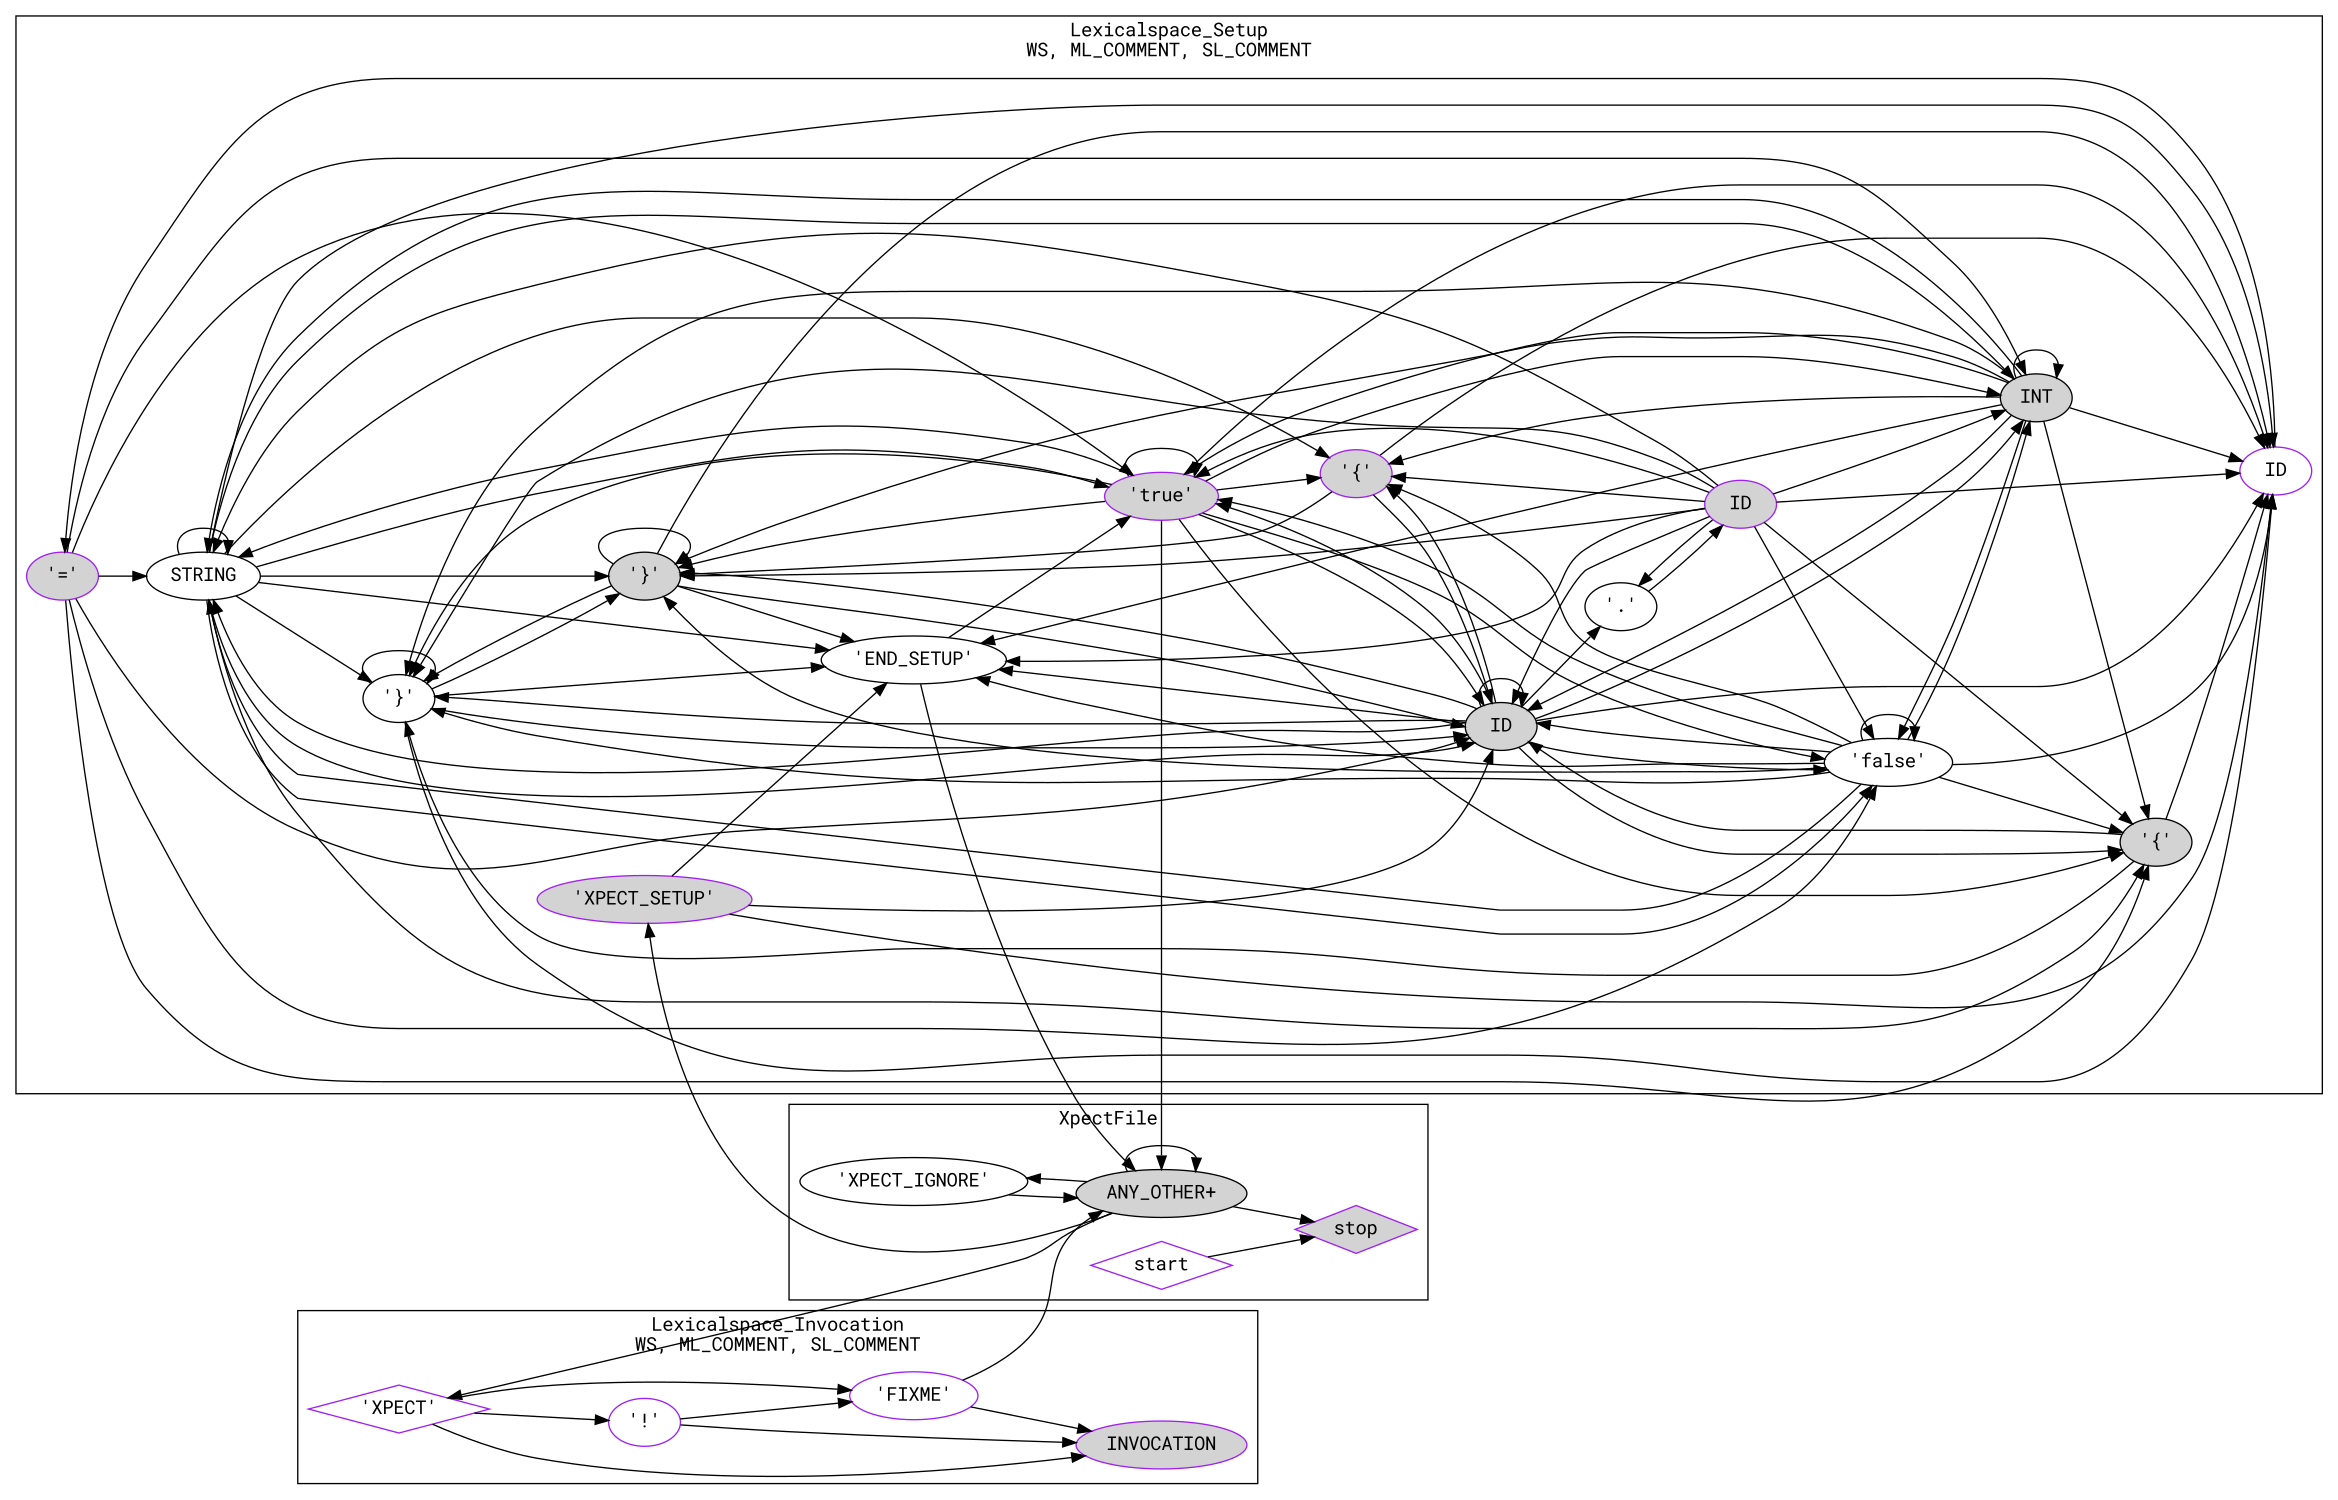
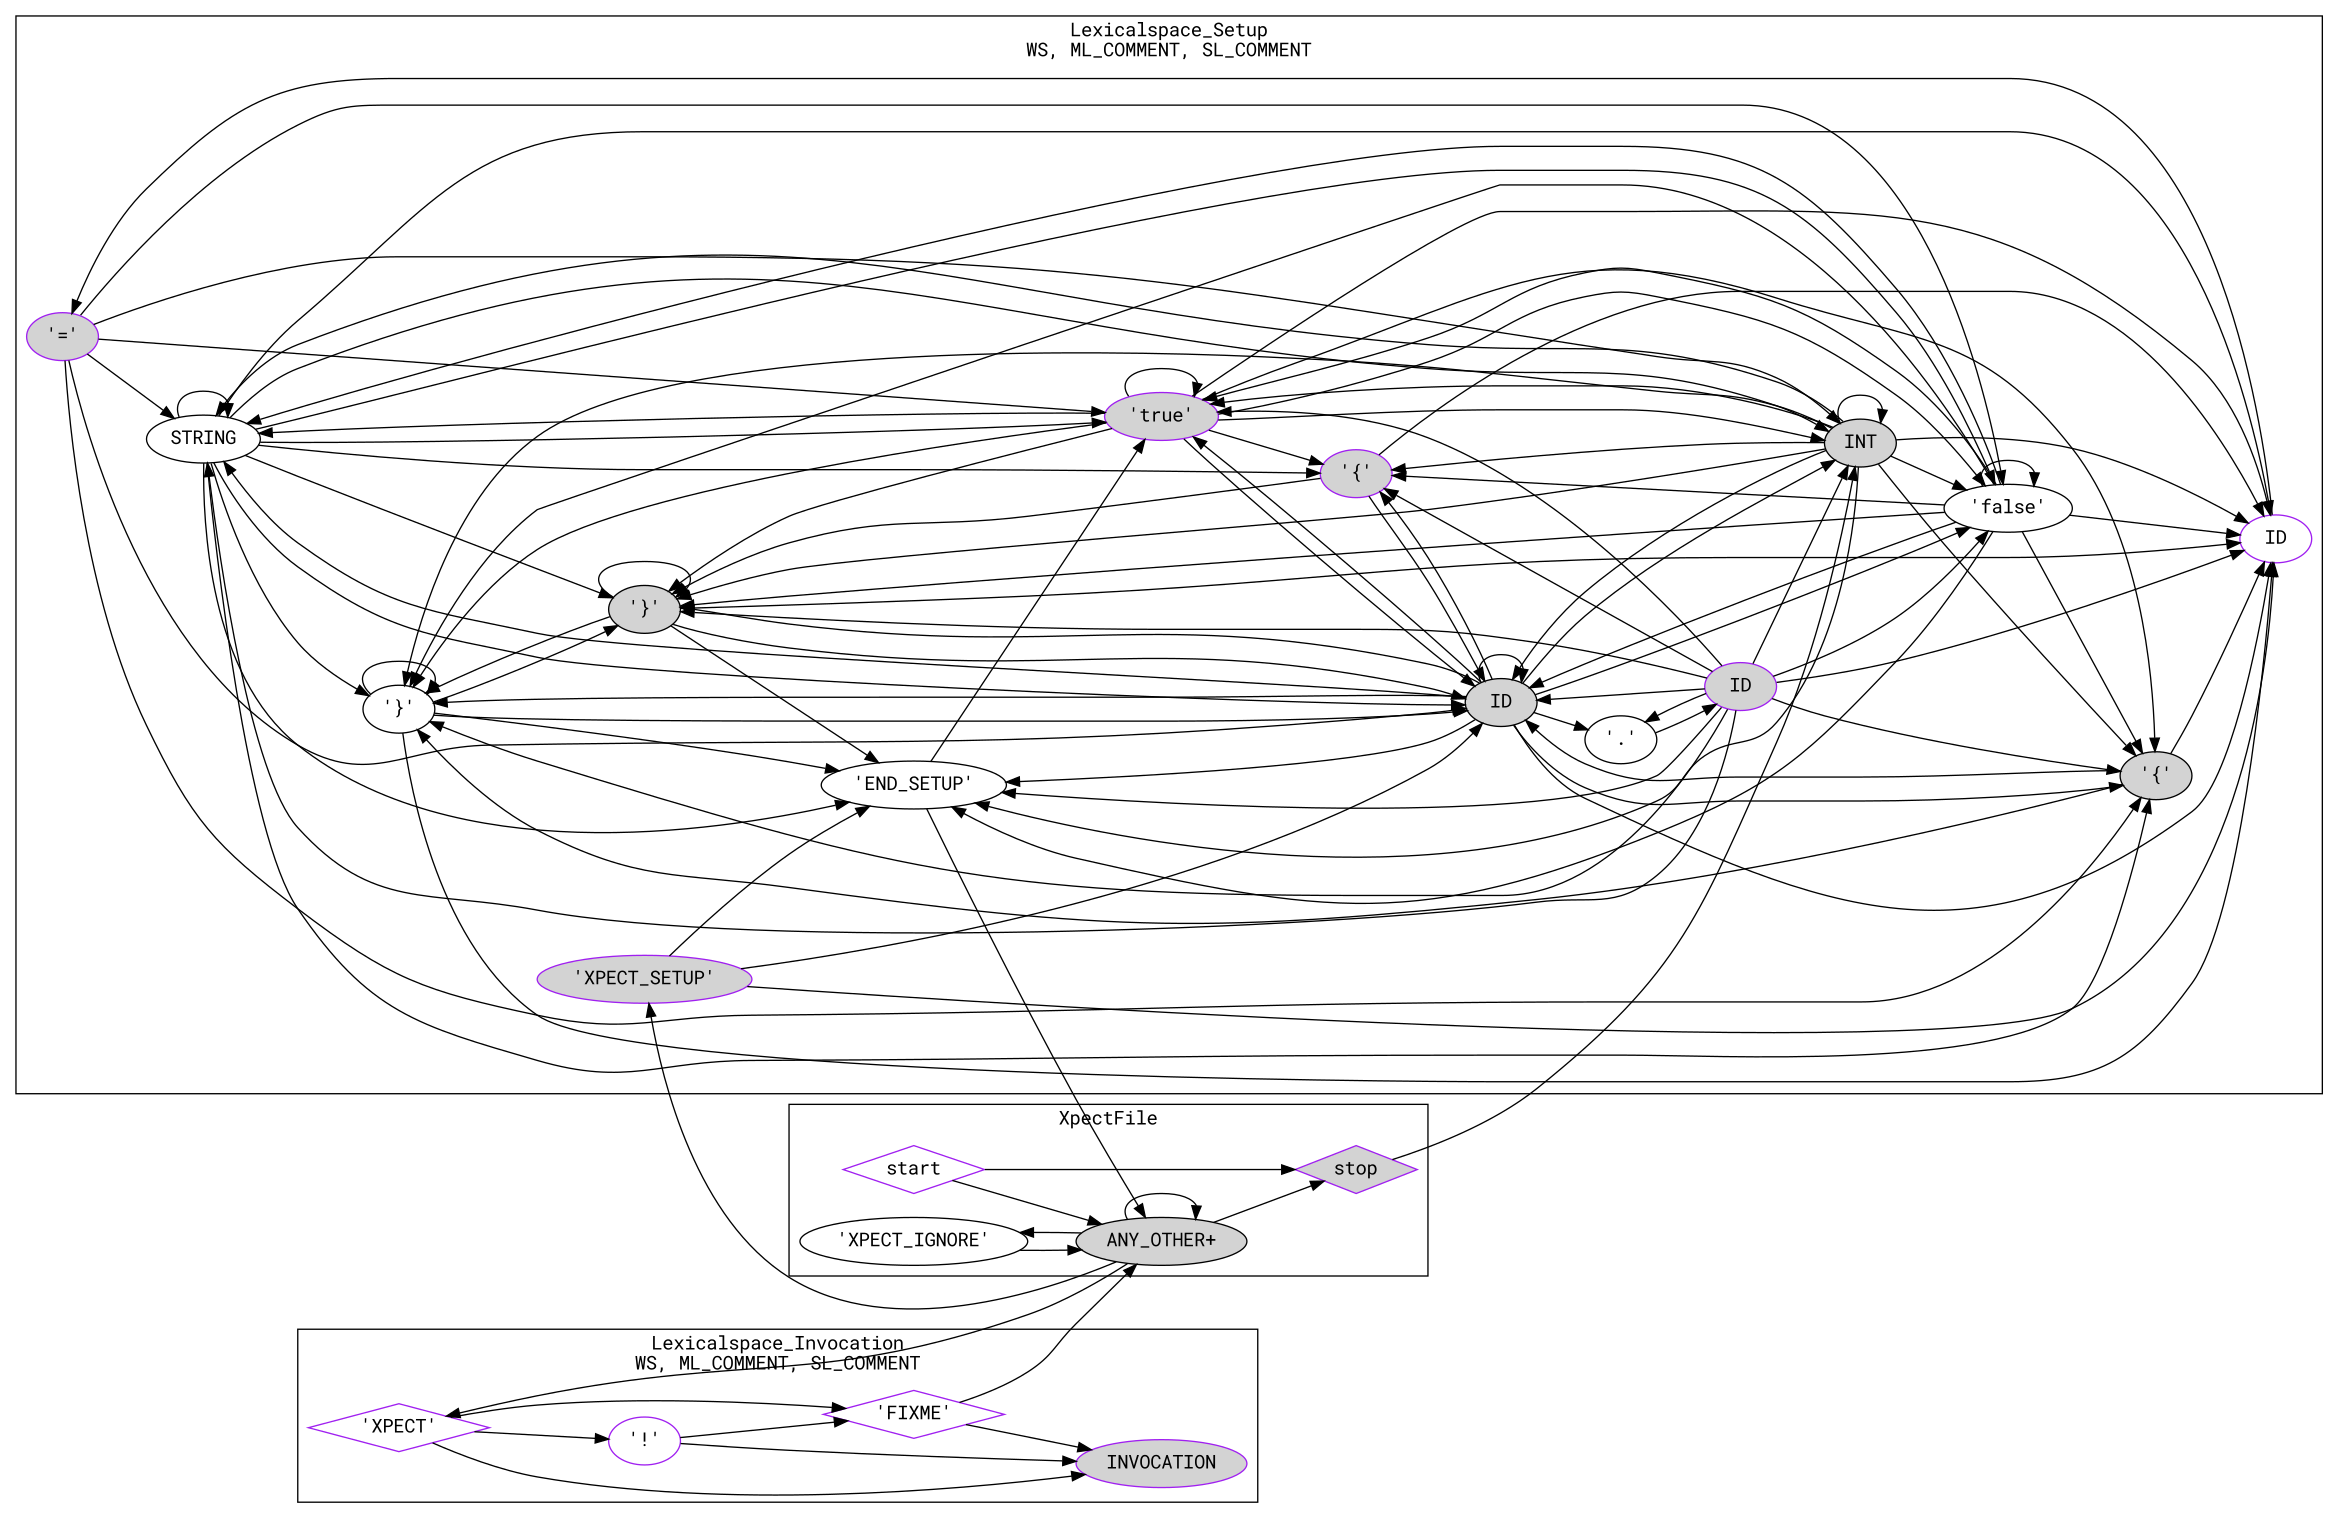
edge "'false'" -> "INT": now "stop" -> "INT"
edge "'true'" -> "ANY_OTHER+": now "start" -> "ANY_OTHER+"
node "'FIXME'": shape ellipse -> diamond
